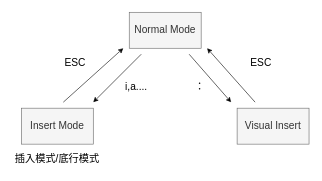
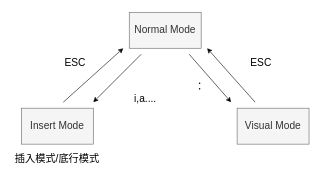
node "i,a....": moved (137, 87) -> (146, 99)
node "Visual Insert": label "Visual Insert" -> "Visual Mode"
